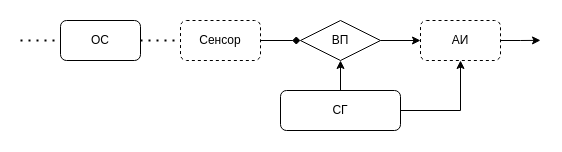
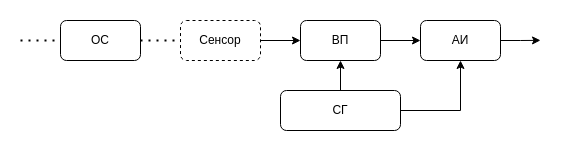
edge "Сенсор" -> "ВП": arrowhead diamond -> classic
node "ВП": shape diamond -> rounded rectangle
node "АИ": style dashed -> solid
